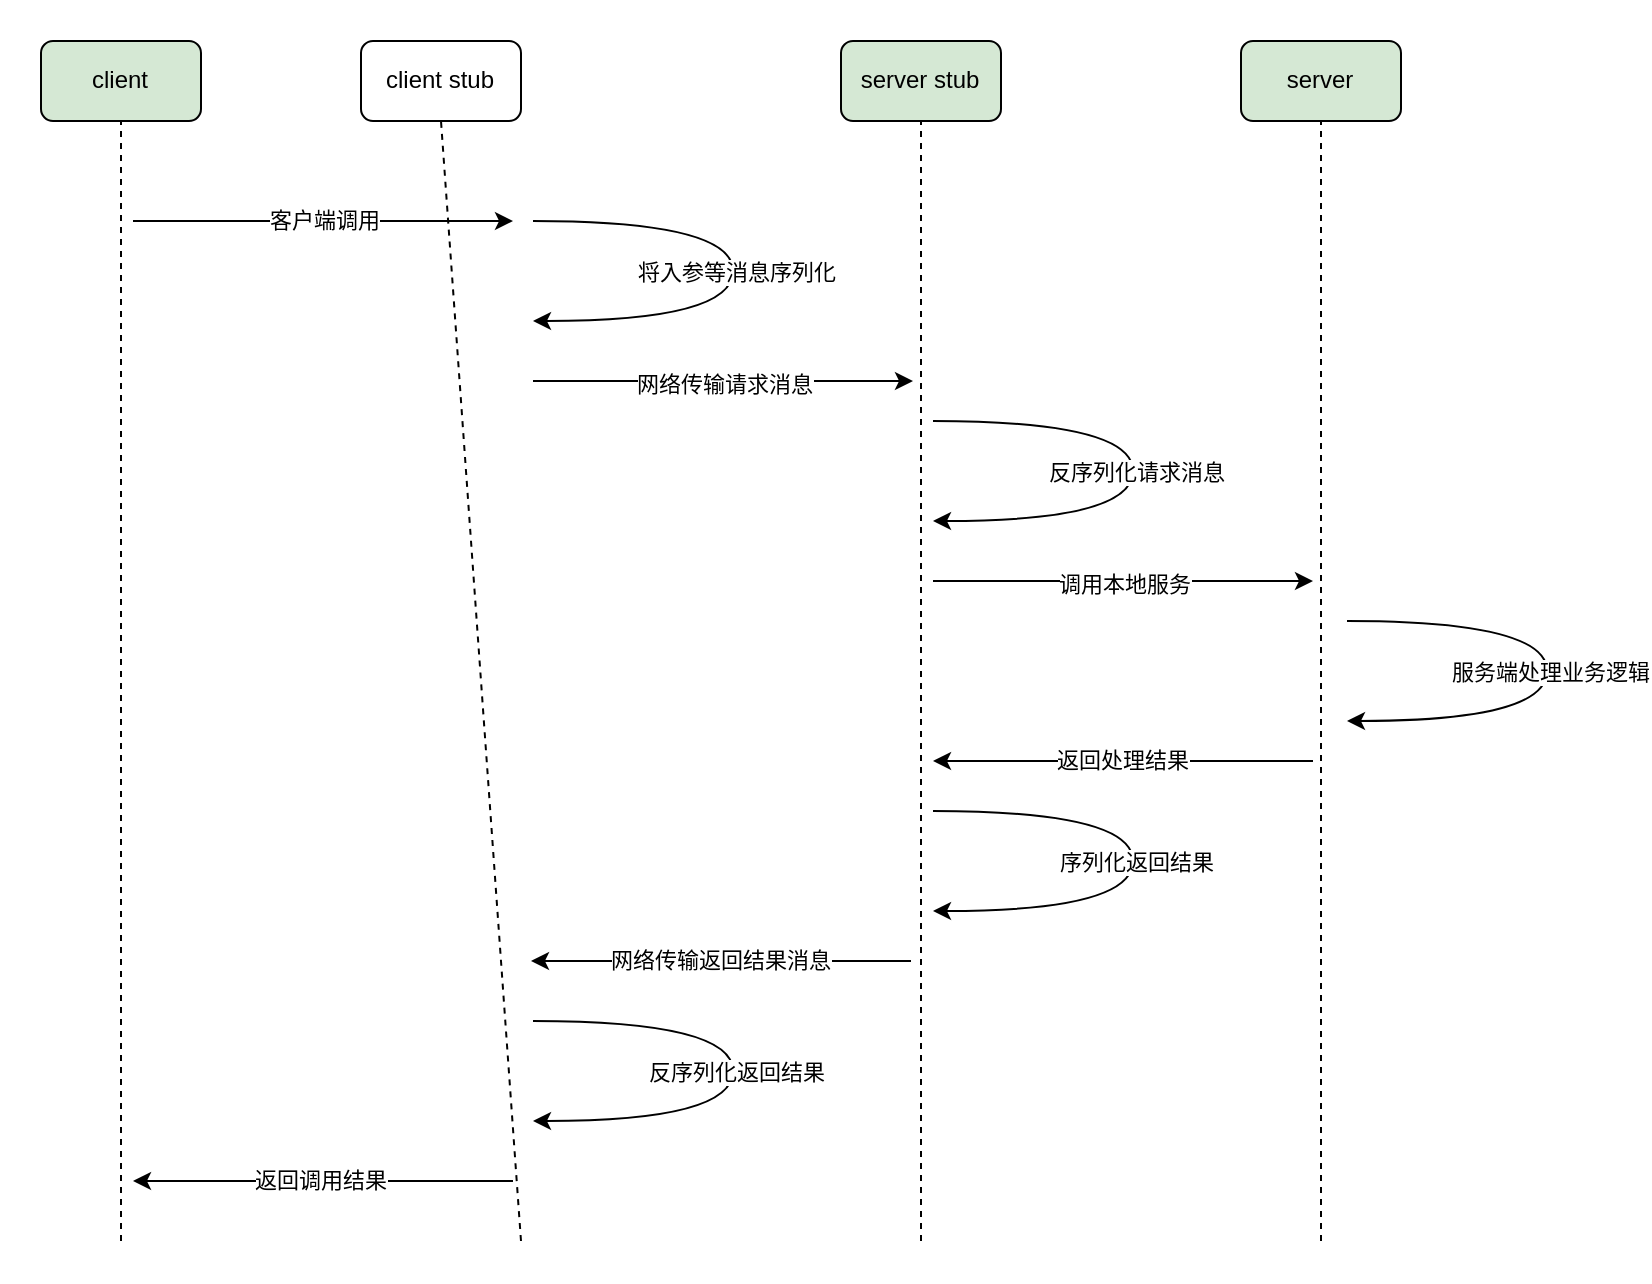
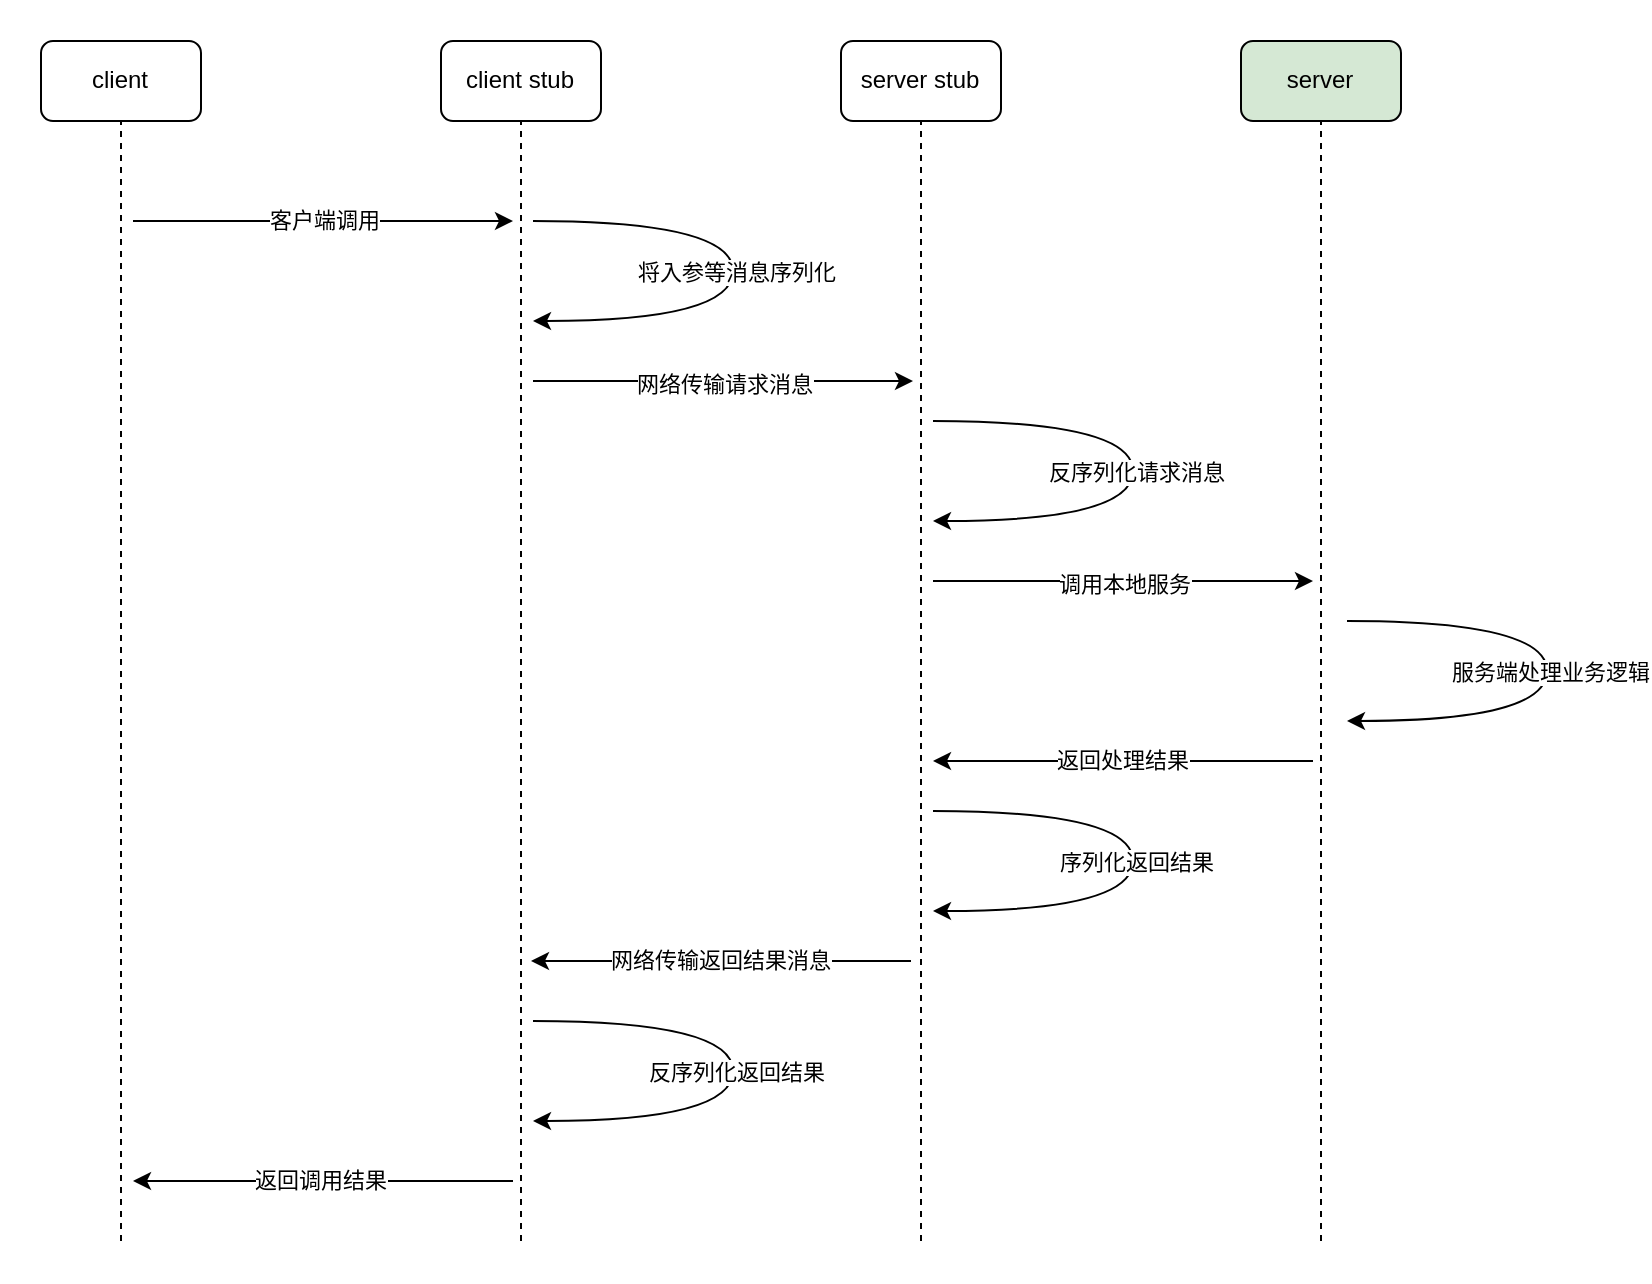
node "client": fillcolor #d5e8d4 -> #ffffff
node "client stub": moved (441, 81) -> (521, 81)
node "server stub": fillcolor #d5e8d4 -> #ffffff
